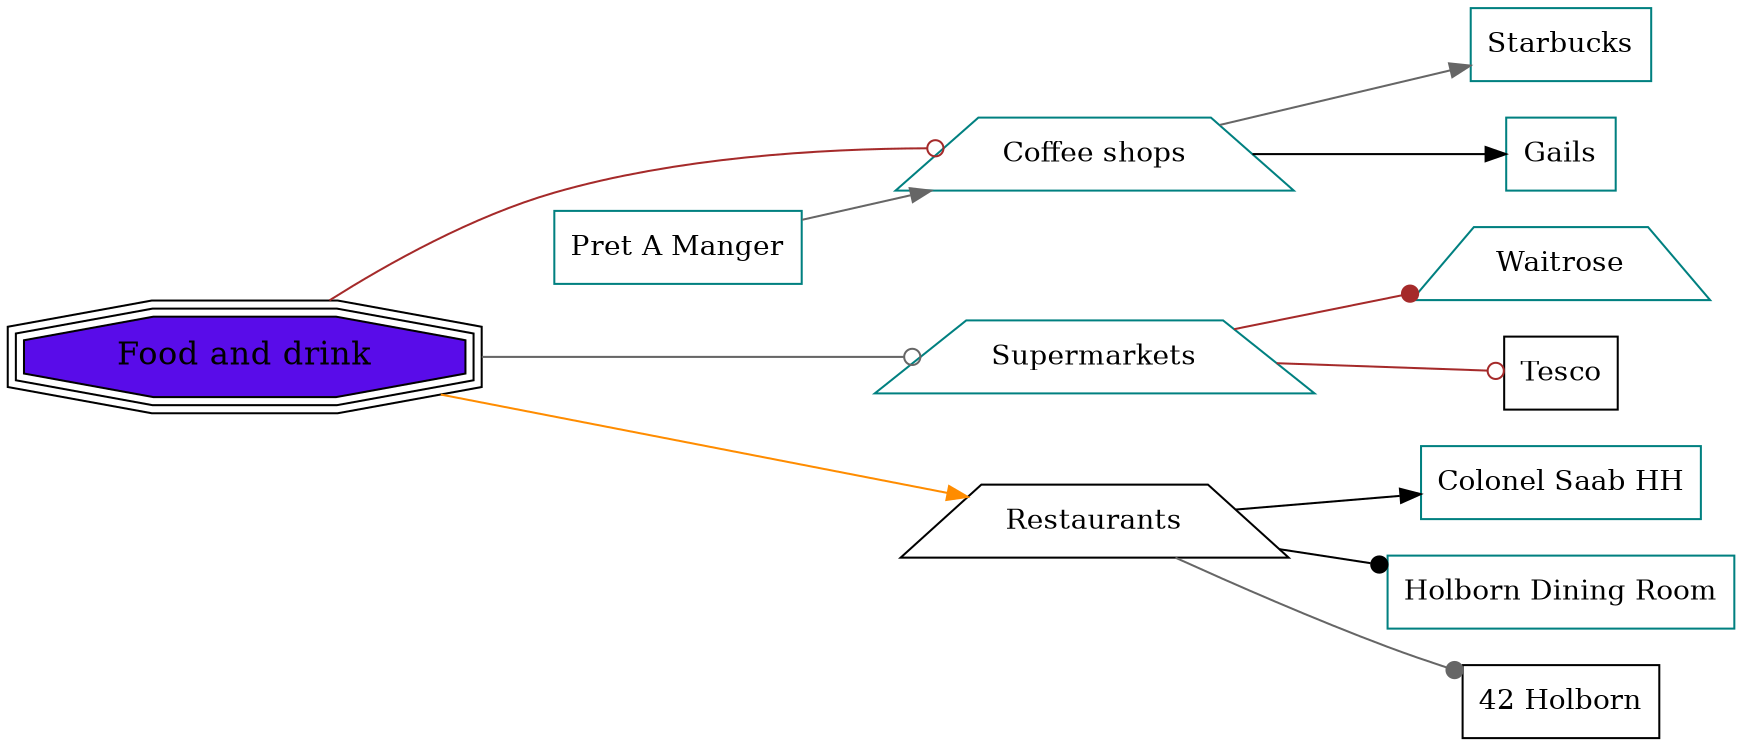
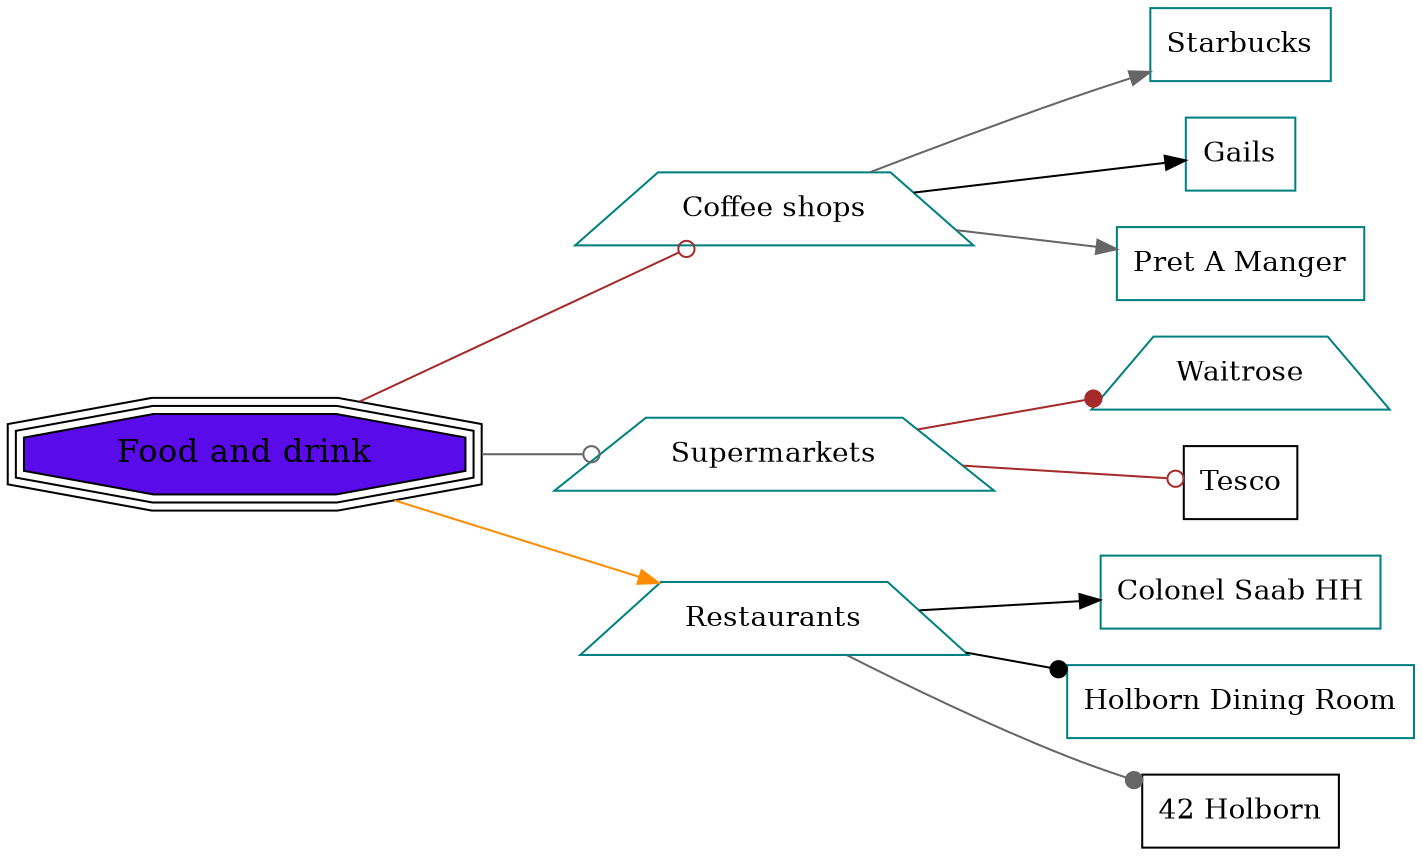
edge "Pret A Manger" -> "Coffee shops": reversed
node "Restaurants": color black -> teal
